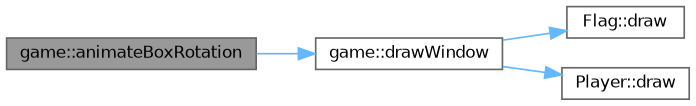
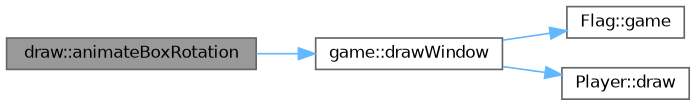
node "Flag::draw": label "Flag::draw" -> "Flag::game"
node "game::animateBoxRotation": label "game::animateBoxRotation" -> "draw::animateBoxRotation"
